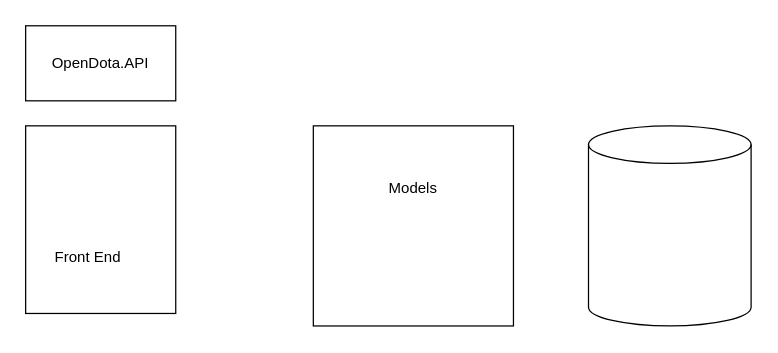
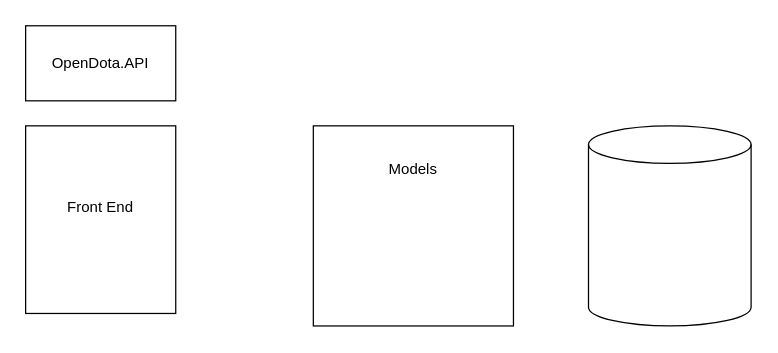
node "Models": moved (413, 188) -> (413, 169)
node "Front End": moved (88, 257) -> (101, 207)
